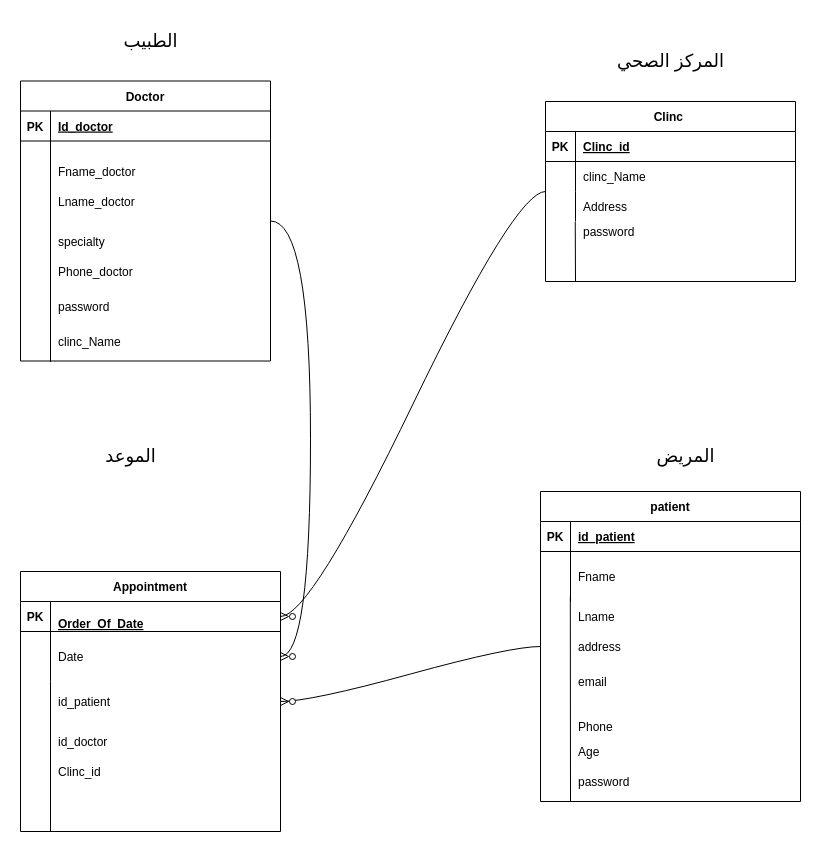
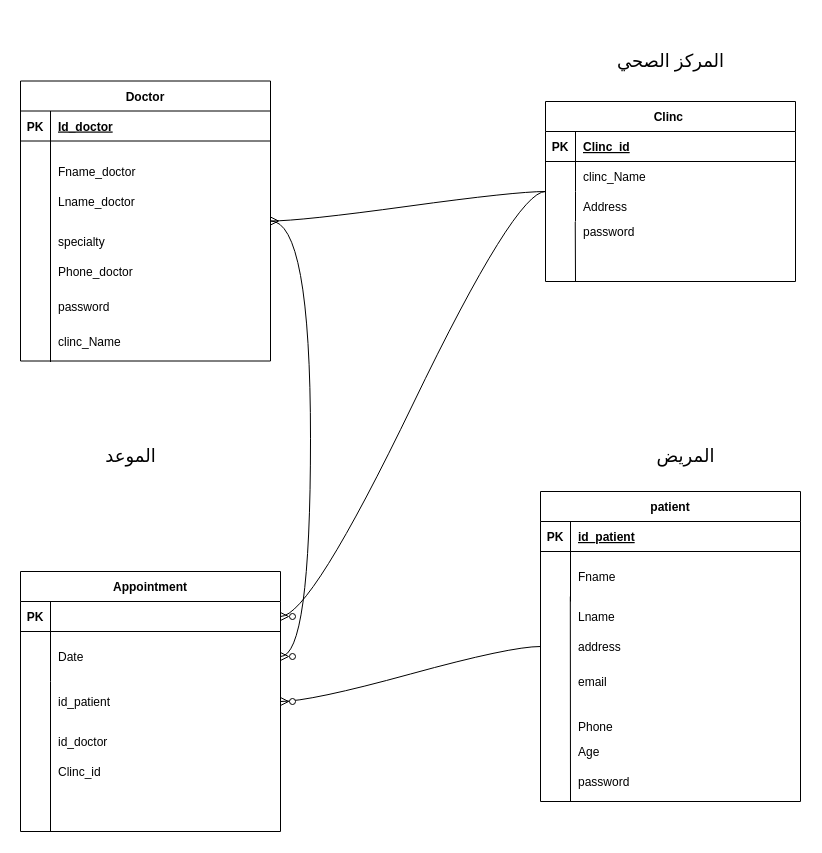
node "الطبيب": removed
edge "Clinc" -> "Doctor": added
node "Order_Of_Date": removed
